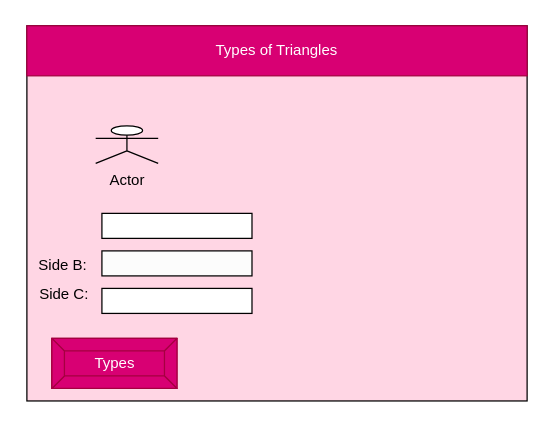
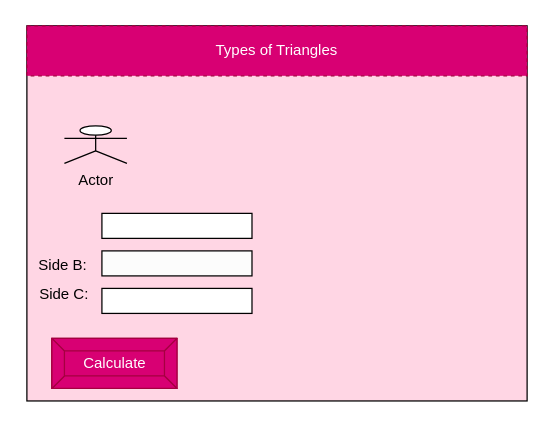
node "Types of Triangles": style solid -> dashed
node "Actor": moved (127, 144) -> (96, 144)
node "Types": label "Types" -> "Calculate"
